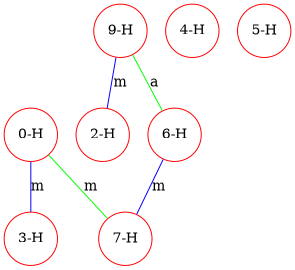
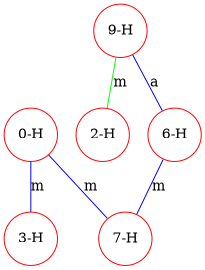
node "4-H": removed
node "5-H": removed
edge "9-H" -- "2-H": color blue -> green
edge "9-H" -- "6-H": color green -> blue
edge "0-H" -- "7-H": color green -> blue
